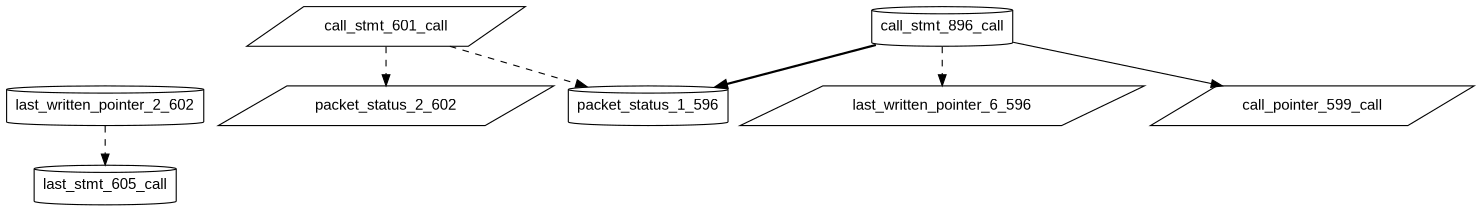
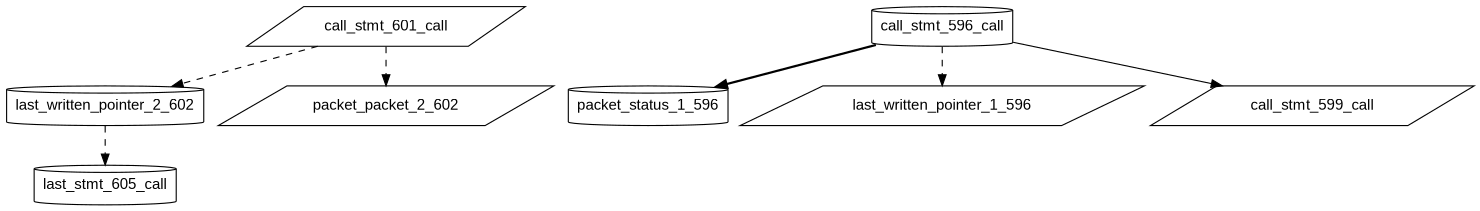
node "call_stmt_896_call": label "call_stmt_896_call" -> "call_stmt_596_call"
edge "call_stmt_601_call" -> "packet_status_1_596": now "call_stmt_601_call" -> "last_written_pointer_2_602"
node "packet_status_2_602": label "packet_status_2_602" -> "packet_packet_2_602"
node "last_written_pointer_6_596": label "last_written_pointer_6_596" -> "last_written_pointer_1_596"
node "call_pointer_599_call": label "call_pointer_599_call" -> "call_stmt_599_call"
